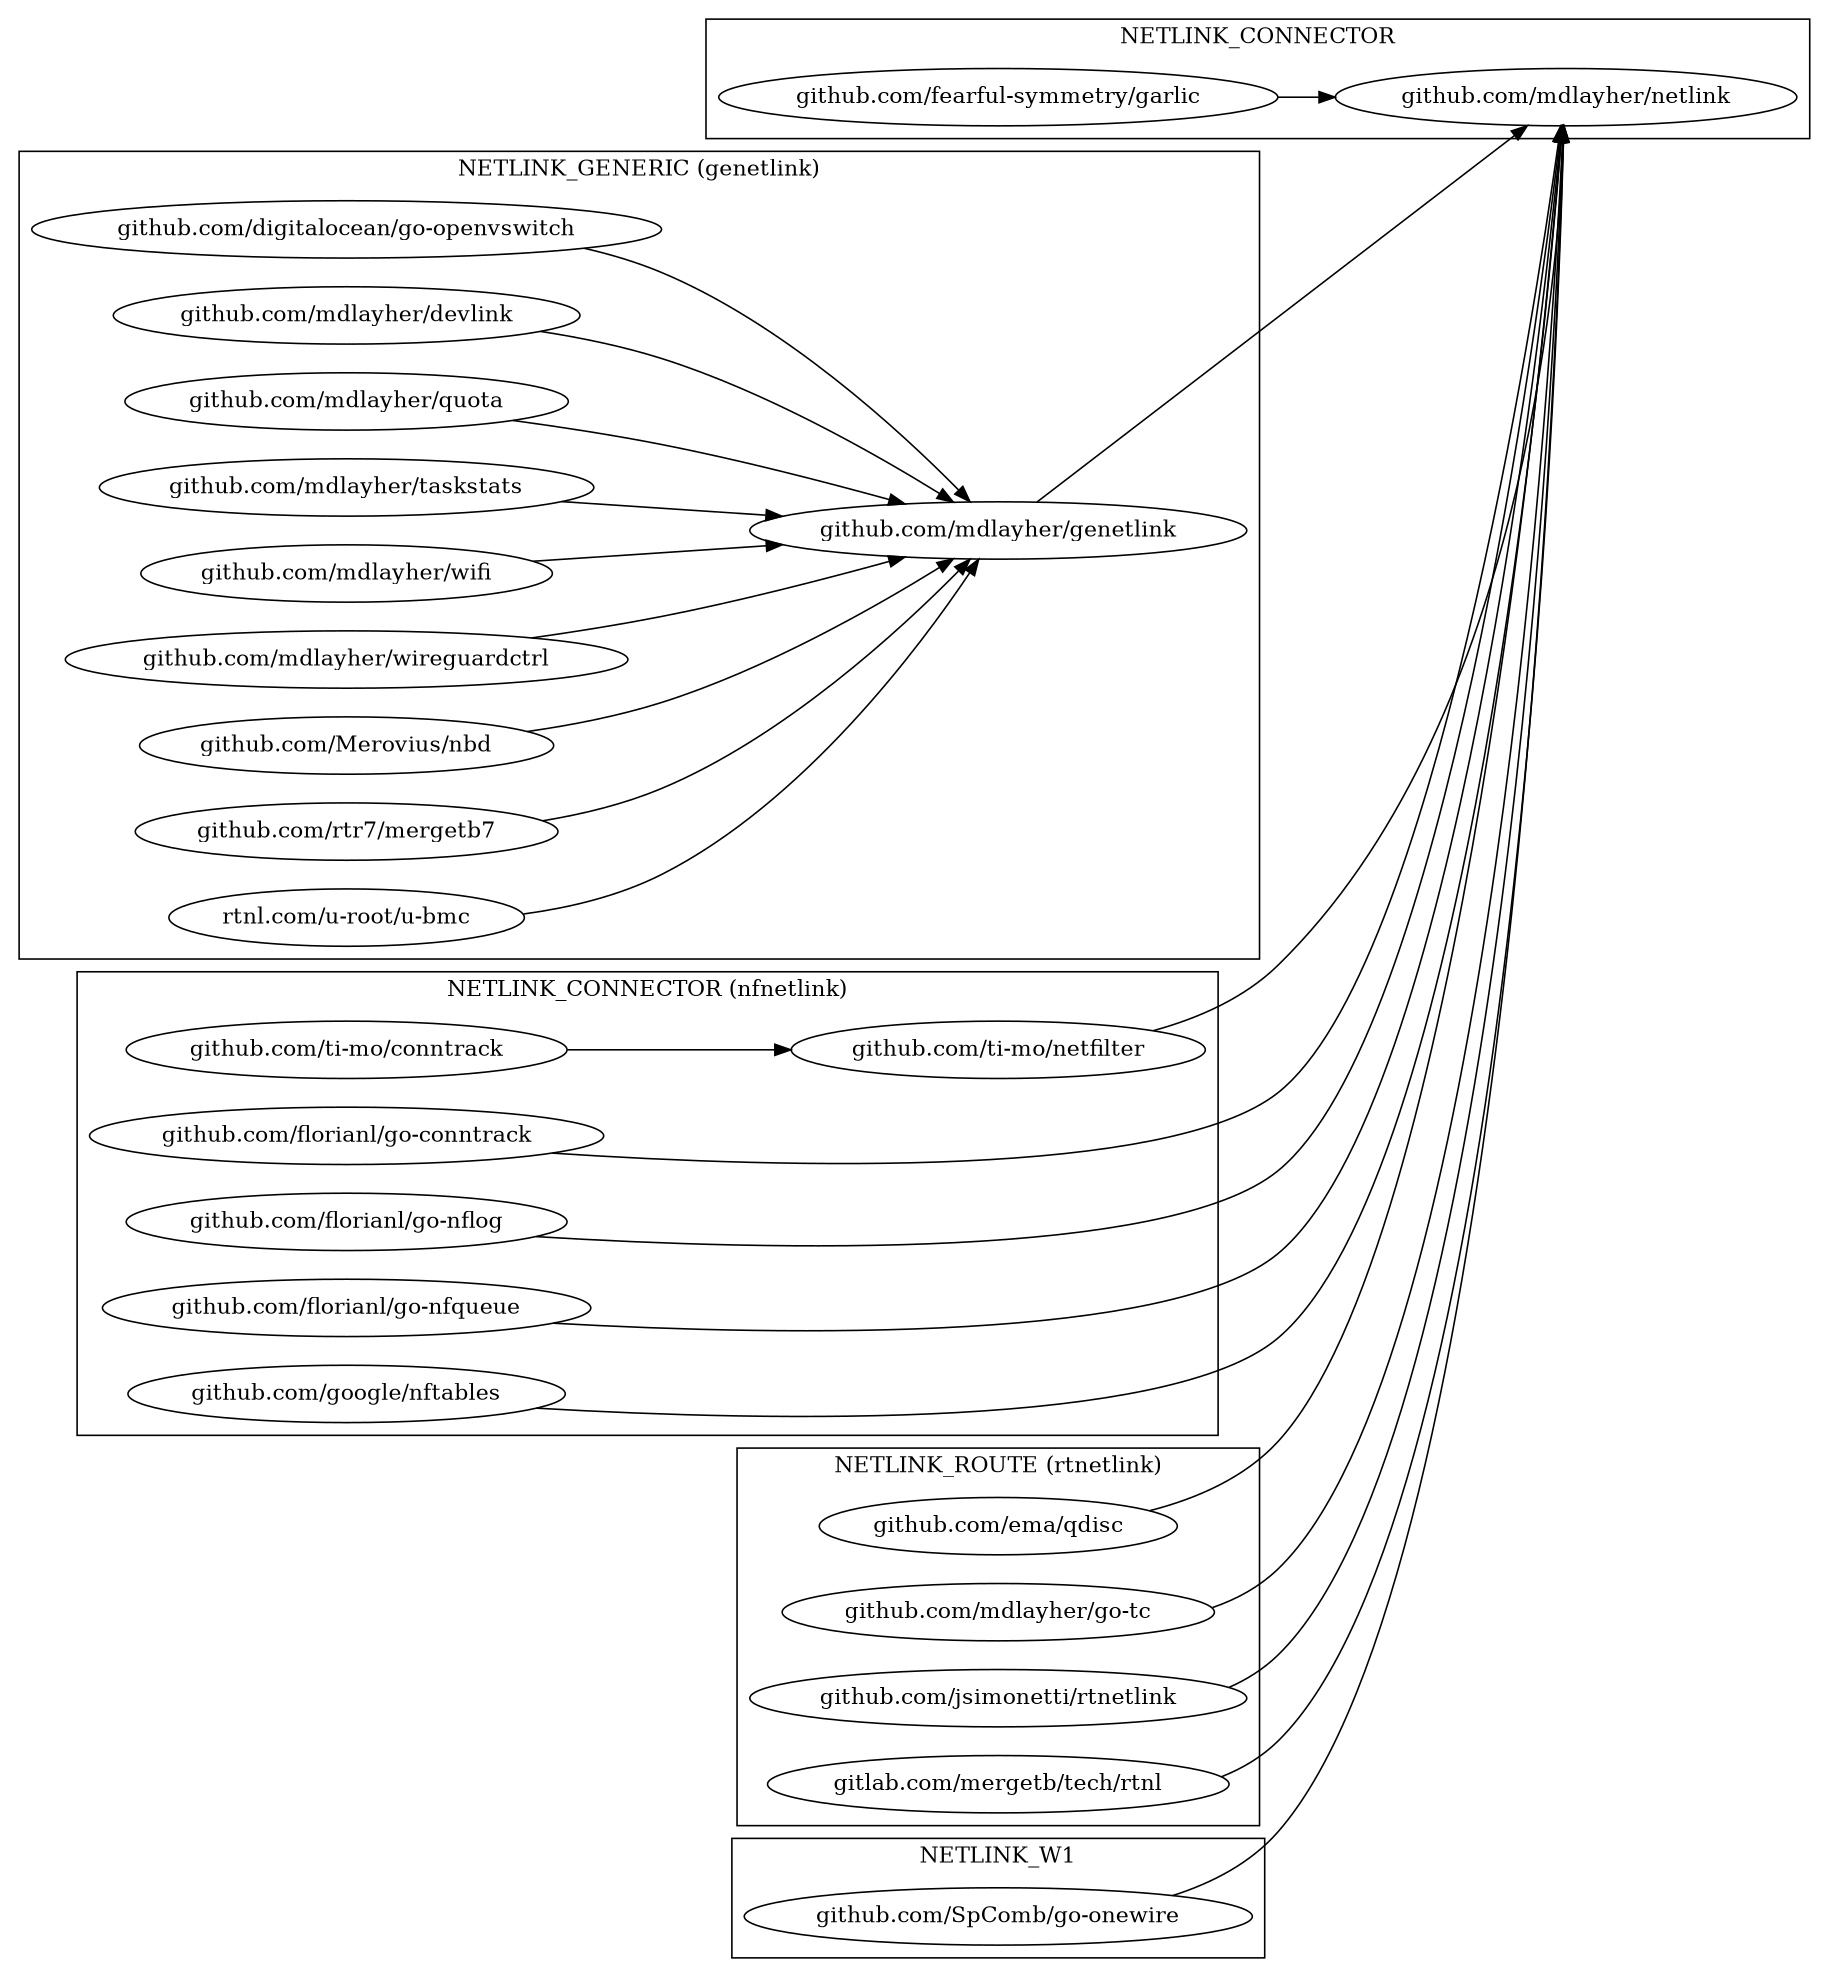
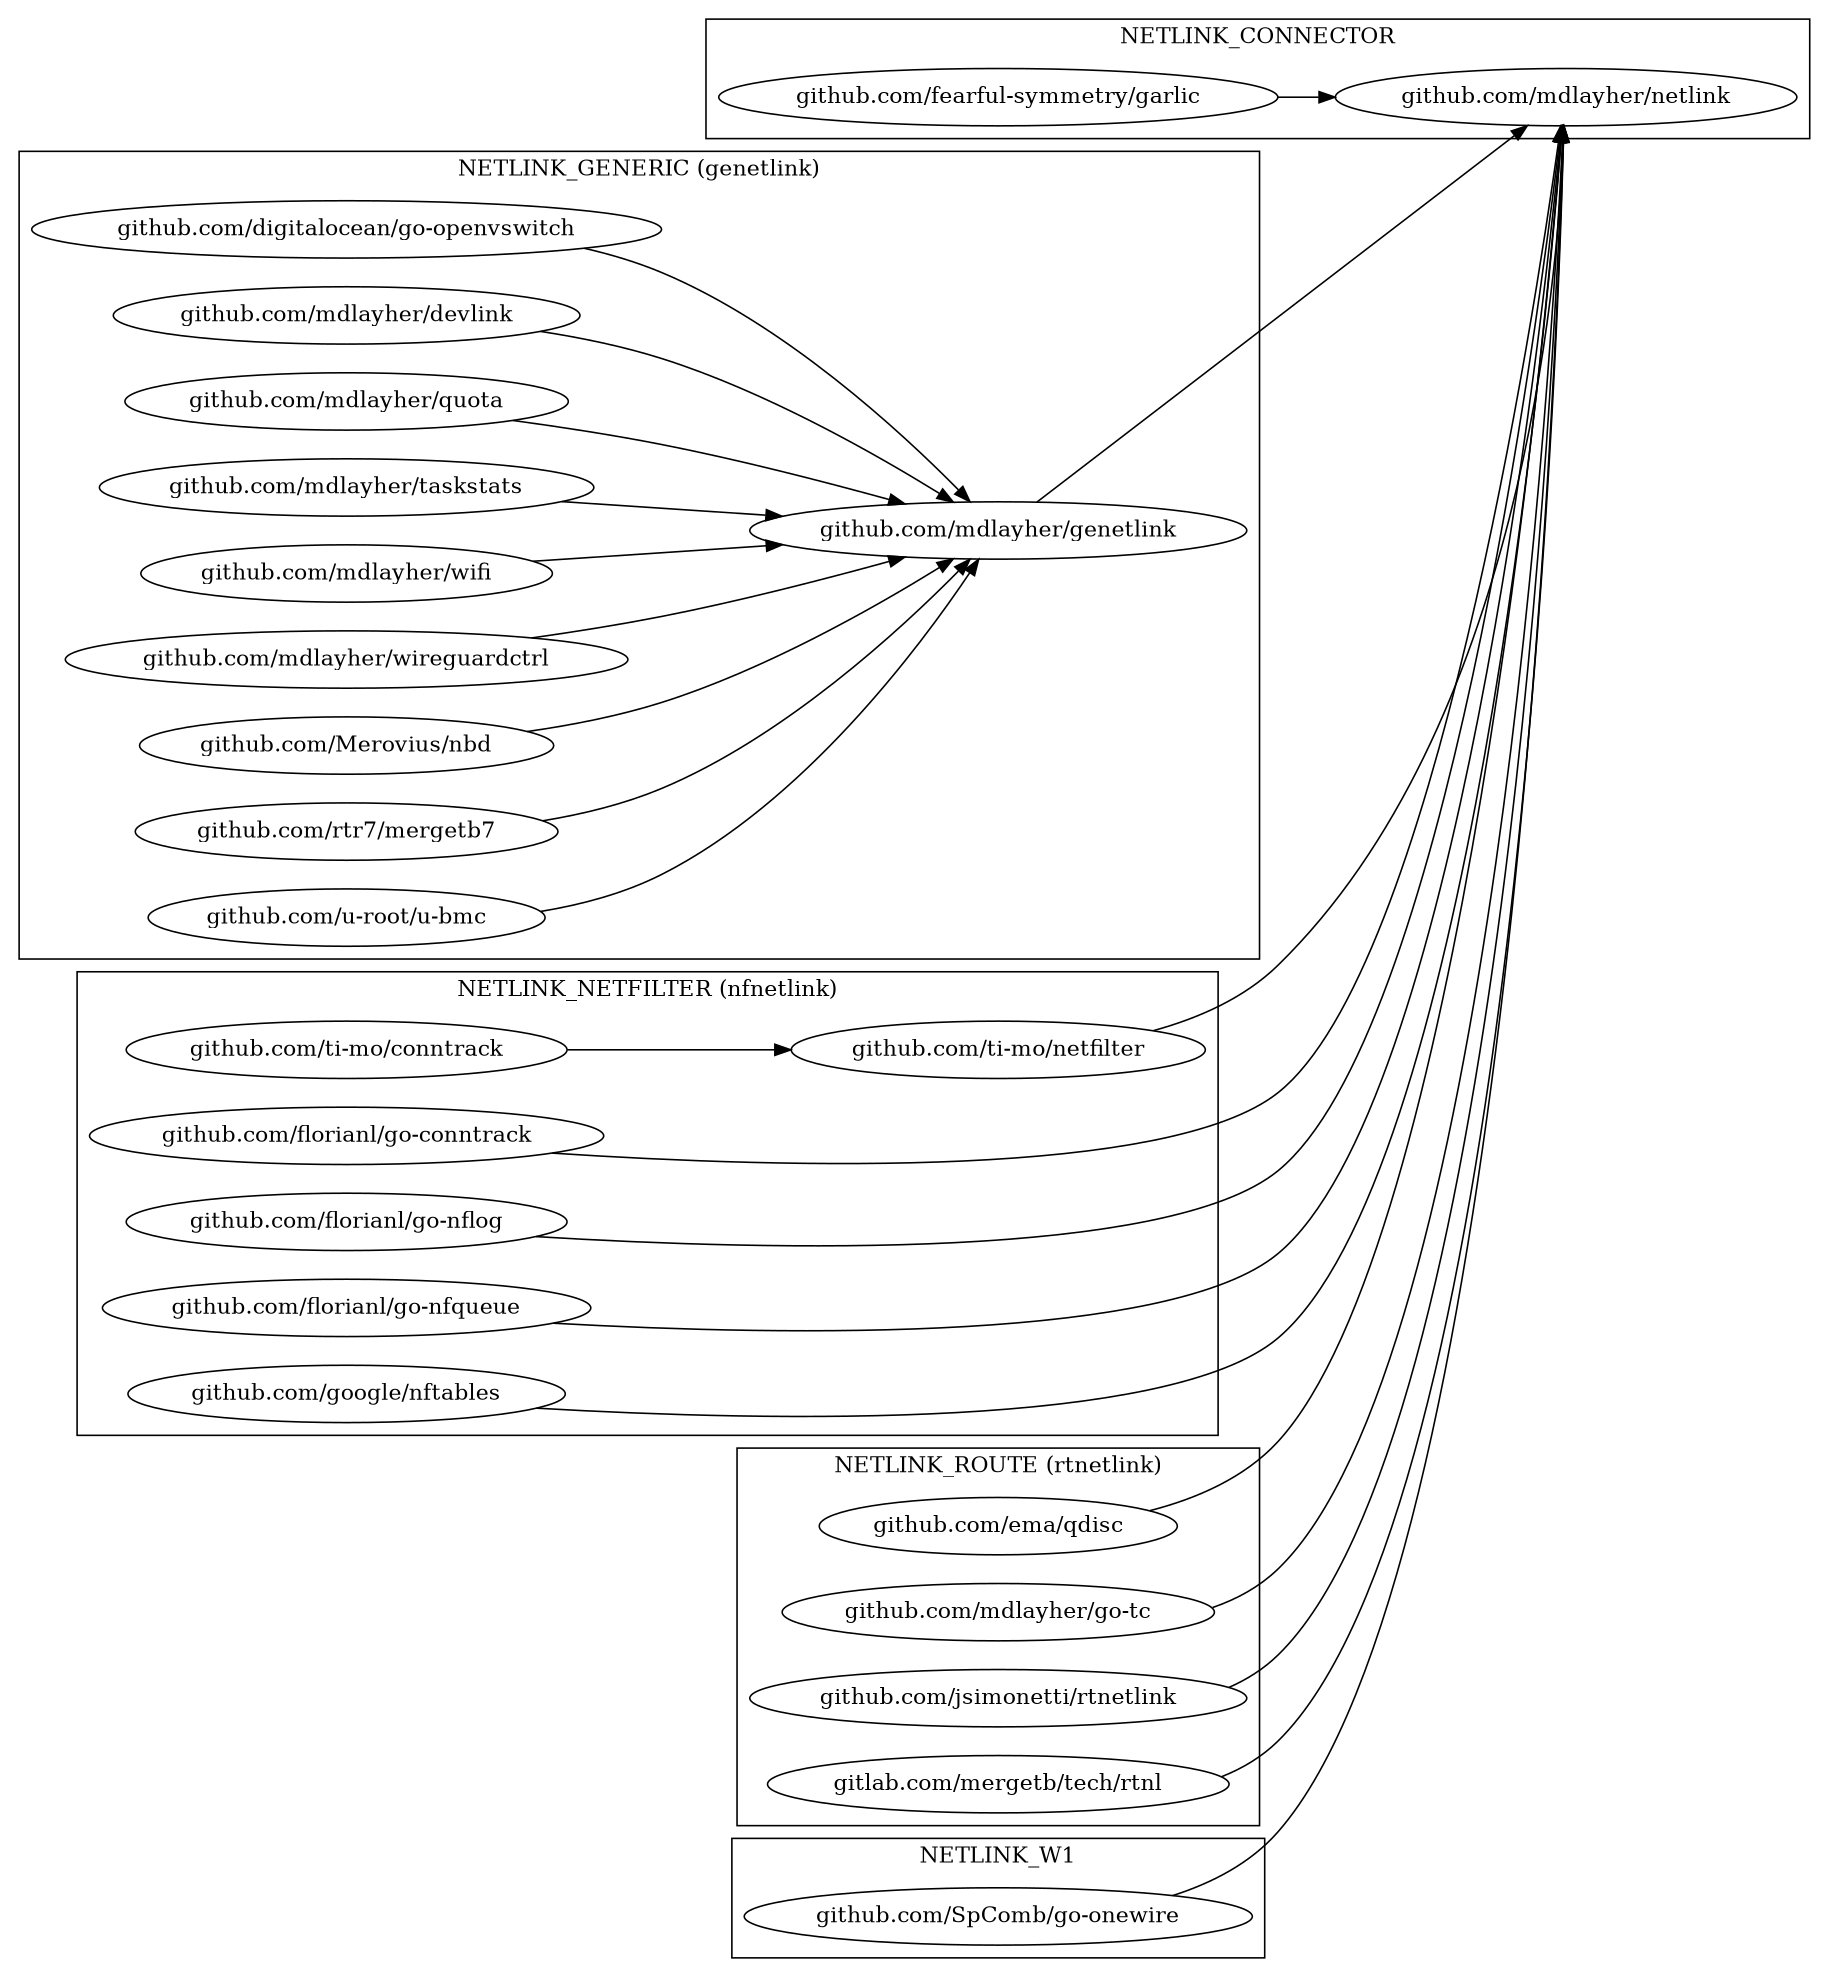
node "rtnl.com/u-root/u-bmc": label "rtnl.com/u-root/u-bmc" -> "github.com/u-root/u-bmc"
cluster "NETLINK_CONNECTOR (nfnetlink)": label "NETLINK_CONNECTOR (nfnetlink)" -> "NETLINK_NETFILTER (nfnetlink)"
